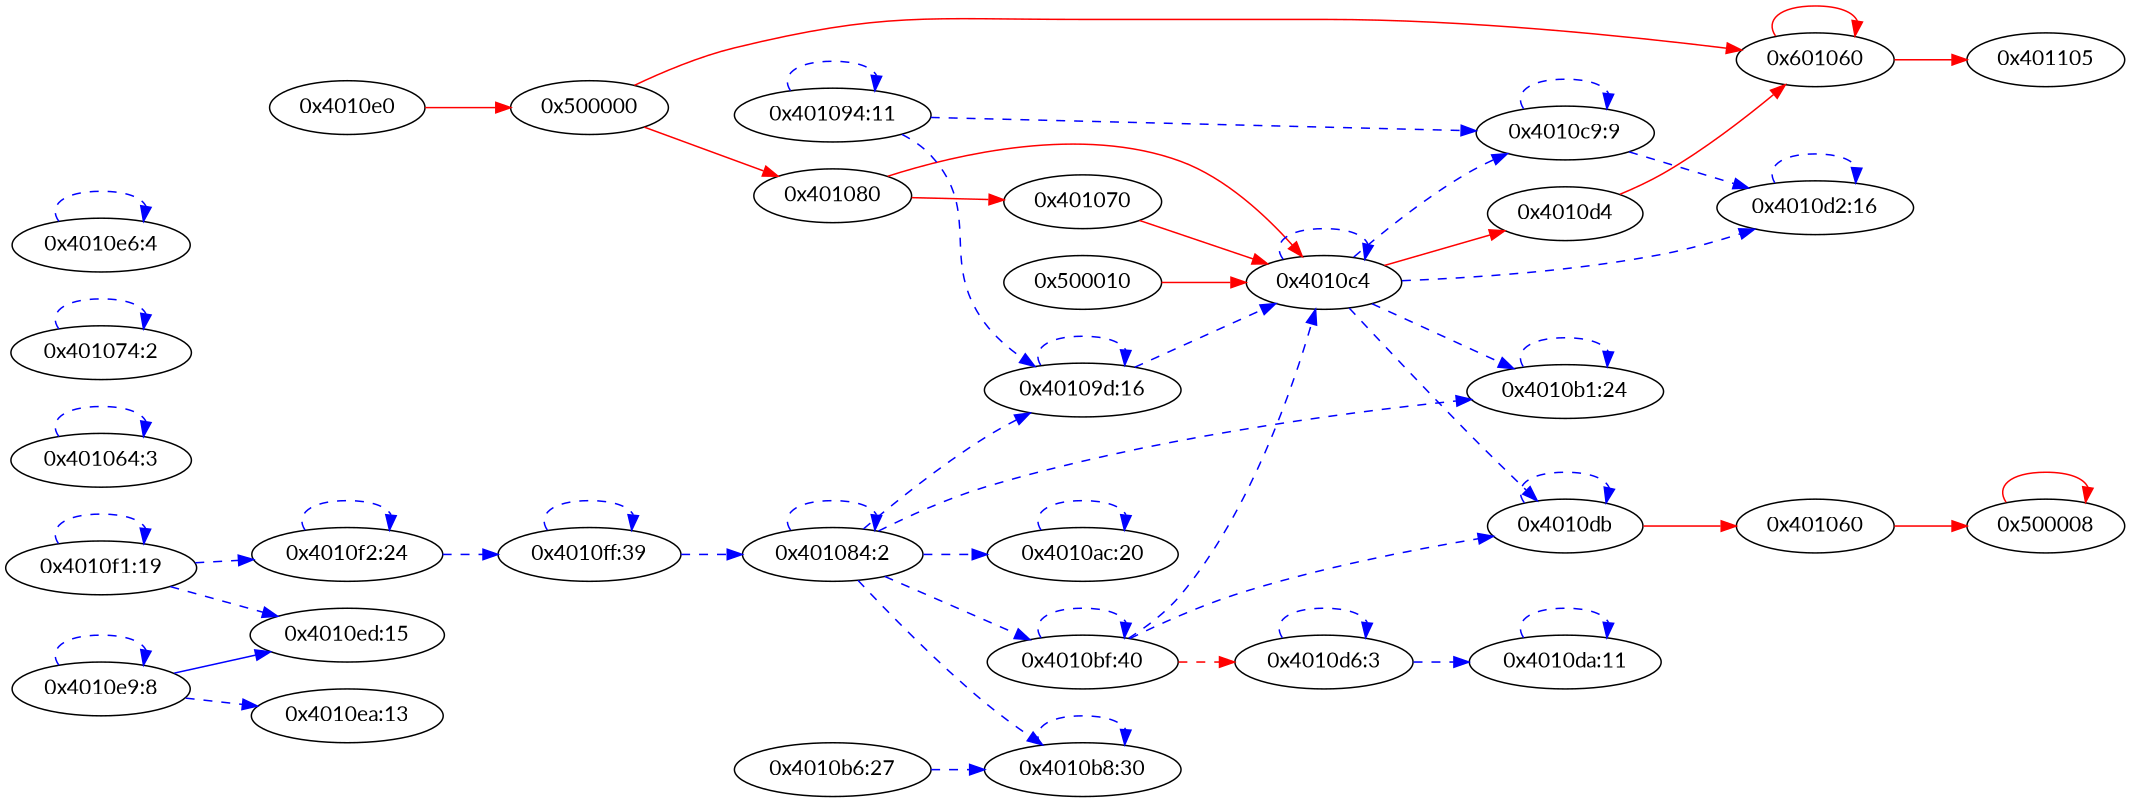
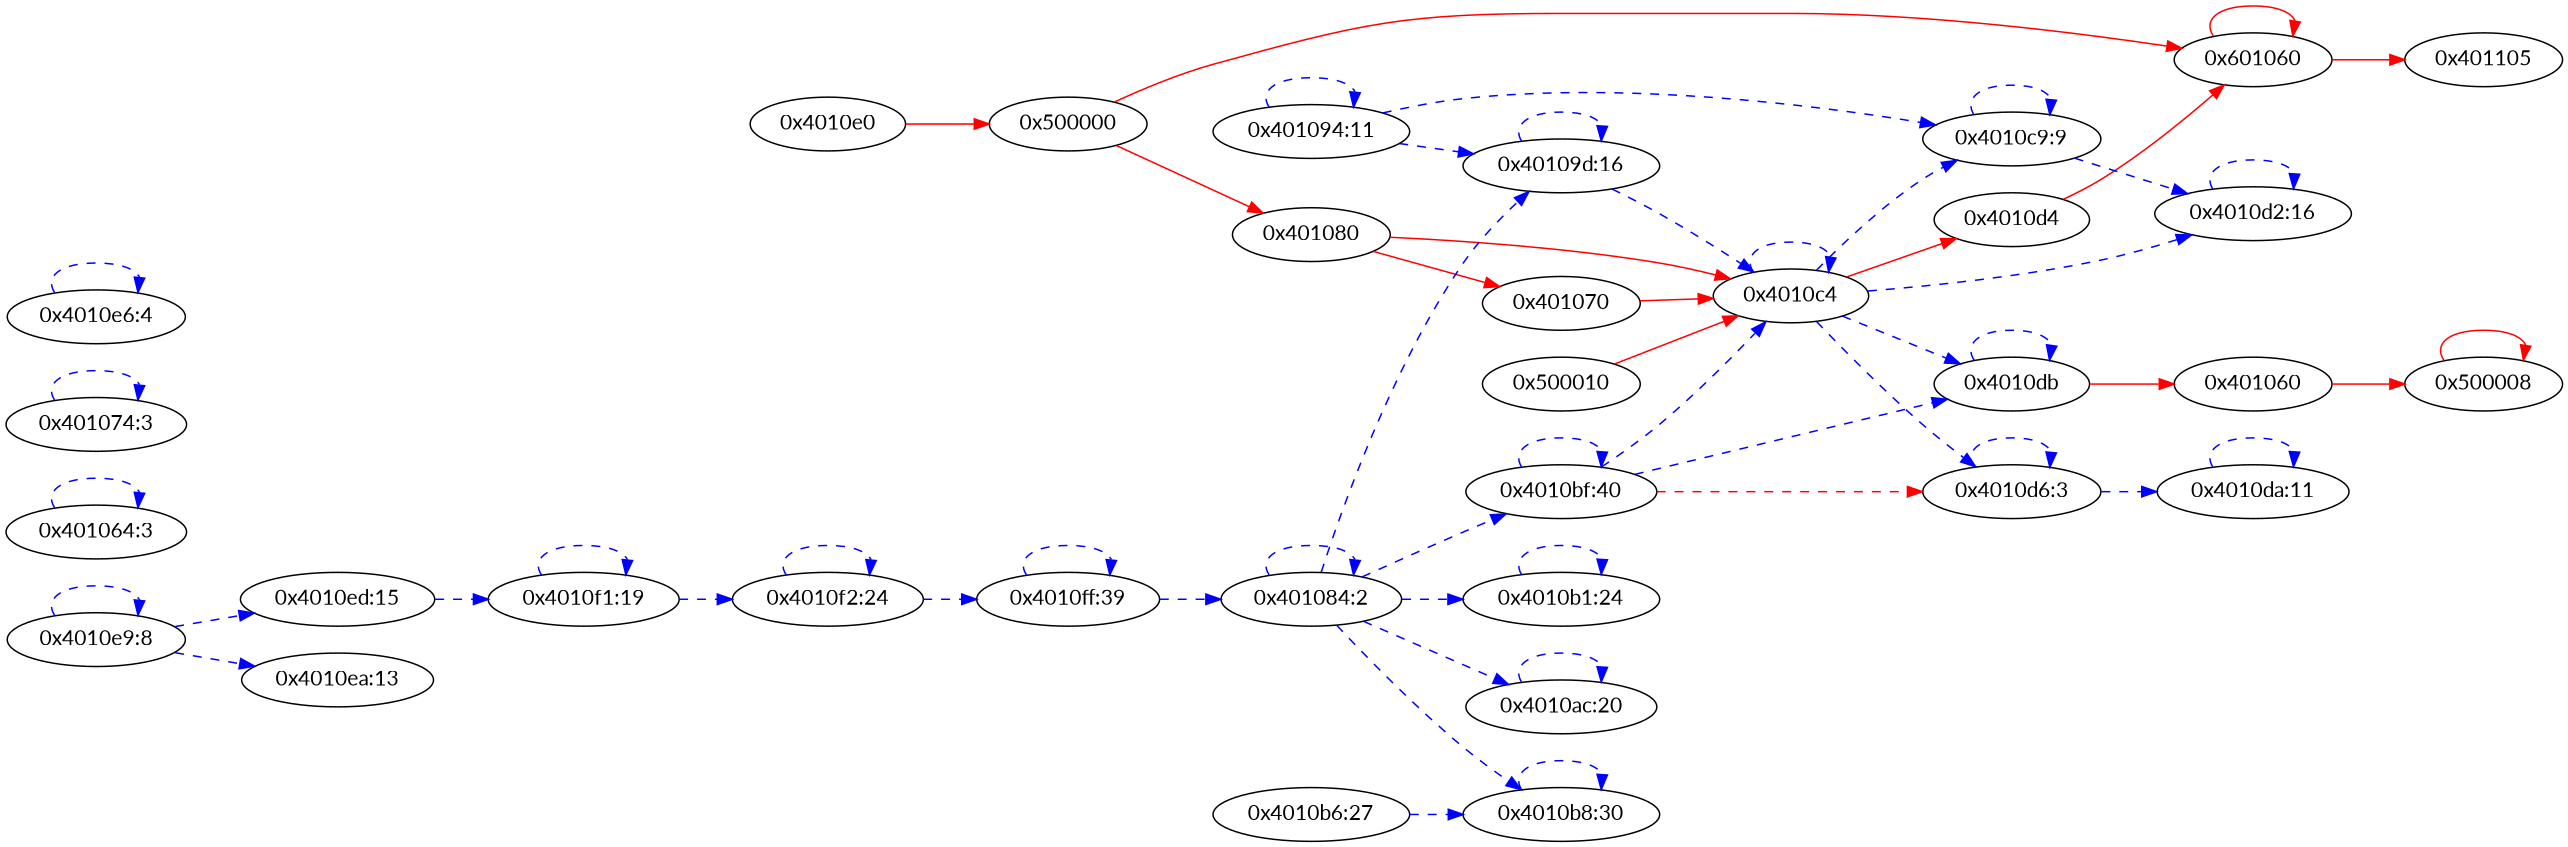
edge "0x4010c4" -> "0x4010b1:24": now "0x4010c4" -> "0x4010d6:3"
node "0x401074:2": label "0x401074:2" -> "0x401074:3"
edge "0x4010f1:19" -> "0x4010ed:15": reversed
edge "0x4010e9:8" -> "0x4010ed:15": style solid -> dashed
